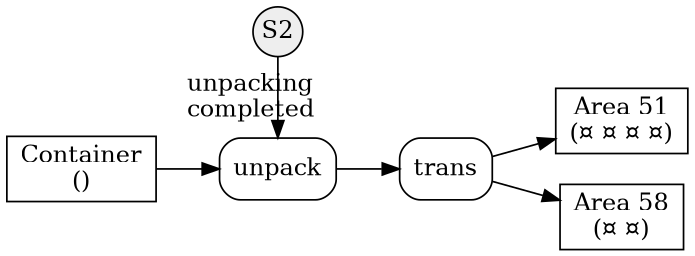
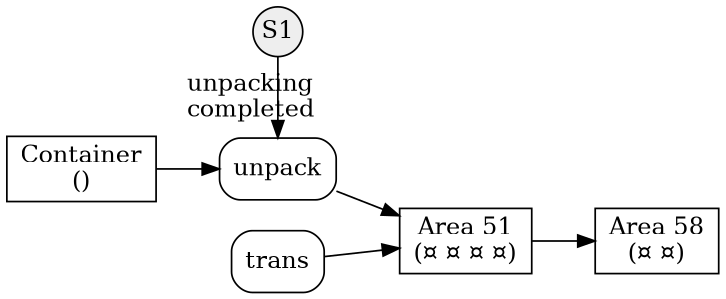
node "S2": label "S2" -> "S1"
edge "unpack" -> "trans": now "unpack" -> "Area 51 (¤ ¤ ¤ ¤)"
edge "trans" -> "Area 58 (¤ ¤)": now "Area 51 (¤ ¤ ¤ ¤)" -> "Area 58 (¤ ¤)"
